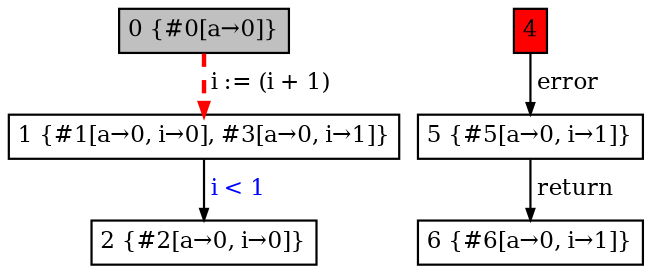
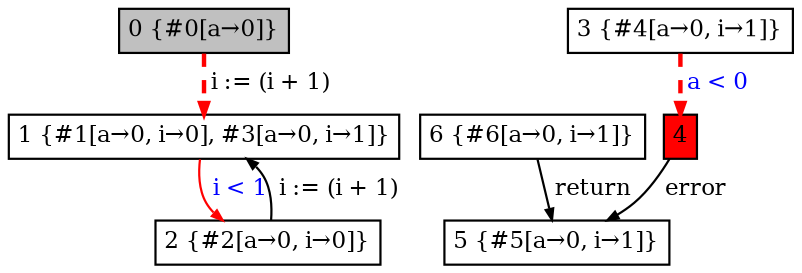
node "3 {#4[a→0, i→1]}": added
edge "1 {#1[a→0, i→0], #3[a→0, i→1]}" -> "2 {#2[a→0, i→0]}": color black -> #ff0000
edge "5 {#5[a→0, i→1]}" -> "6 {#6[a→0, i→1]}": reversed
edge "2 {#2[a→0, i→0]}" -> "1 {#1[a→0, i→0], #3[a→0, i→1]}": added, label "i := (i + 1)"
